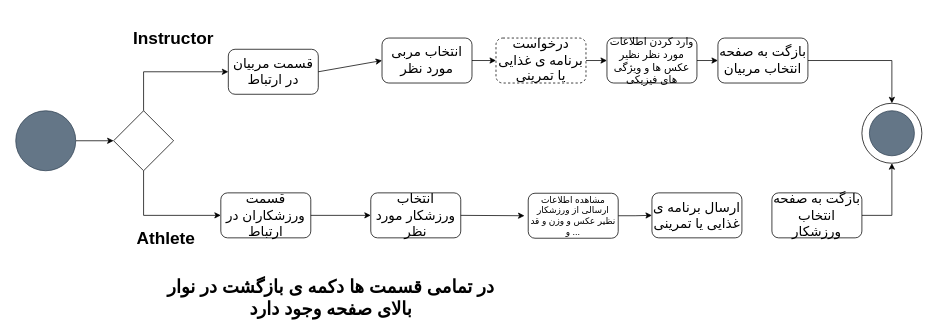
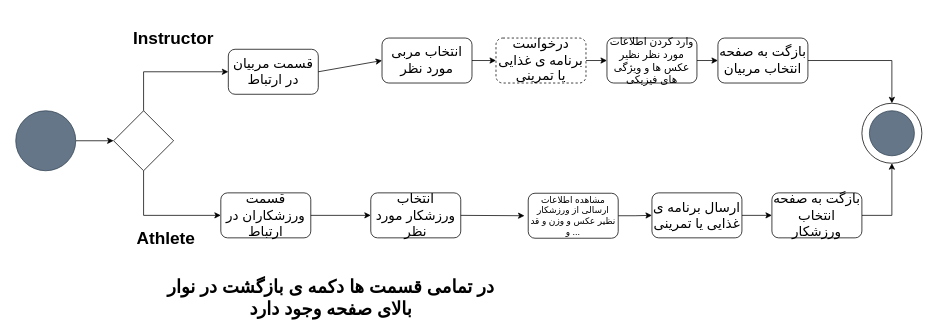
edge "ارسال برنامه ی غذایی یا تمرینی" -> "بازگت به صفحه انتخاب ورزشکار": added
